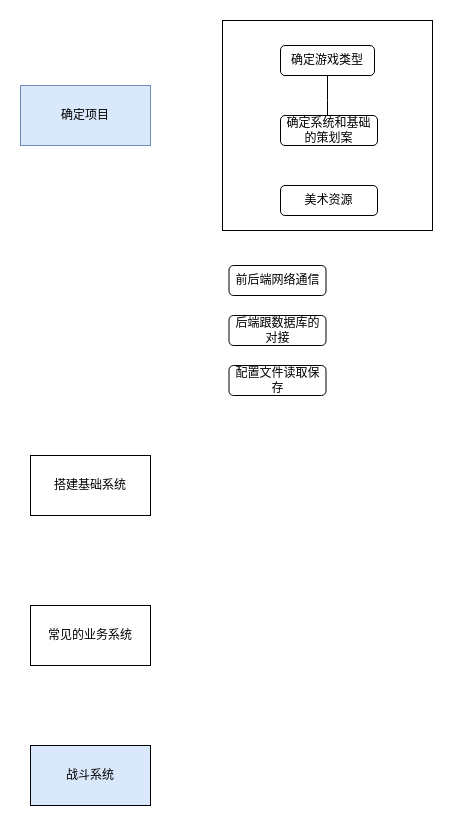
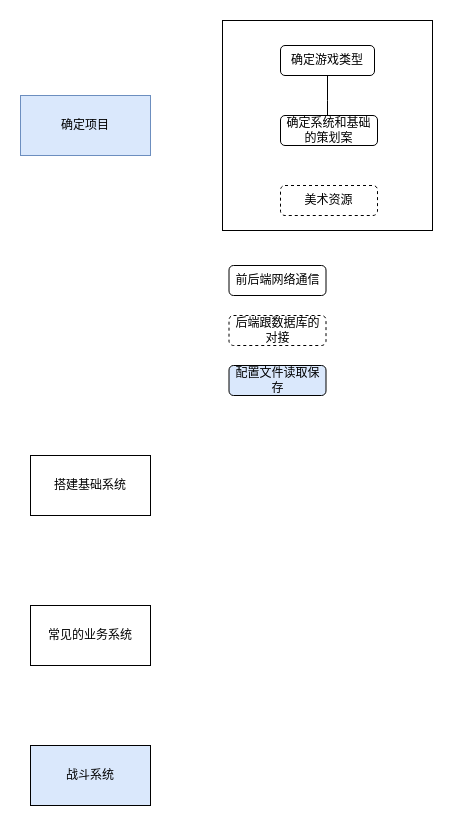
node "确定项目": moved (86, 116) -> (86, 126)
node "美术资源": style solid -> dashed
node "后端跟数据库的对接": style solid -> dashed
node "配置文件读取保存": fillcolor #ffffff -> #dae8fc
